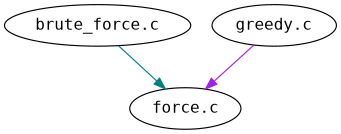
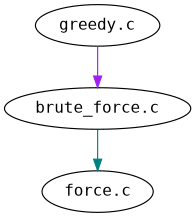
edge "greedy.c" -> "force.c": now "greedy.c" -> "brute_force.c"
